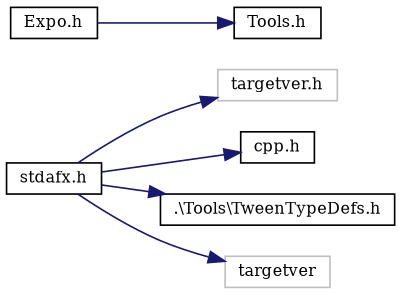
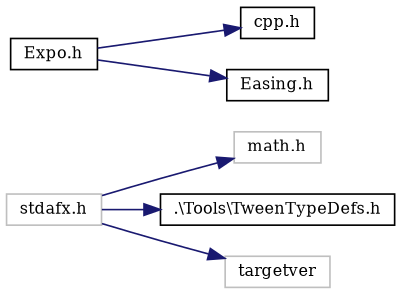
node "Tools.h": label "Tools.h" -> "Easing.h"
node "targetver.h": label "targetver.h" -> "math.h"
edge "stdafx.h" -> "cpp.h": now "Expo.h" -> "cpp.h"
node "stdafx.h": color black -> grey75
